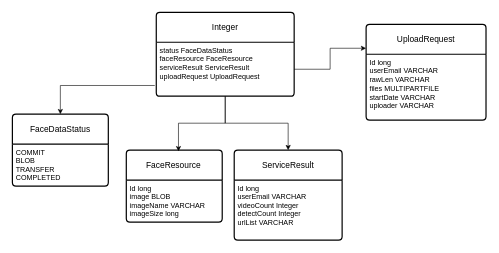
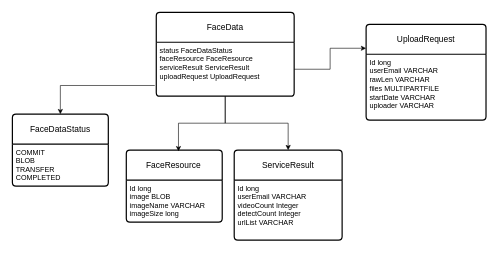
node "Integer": label "Integer" -> "FaceData"
